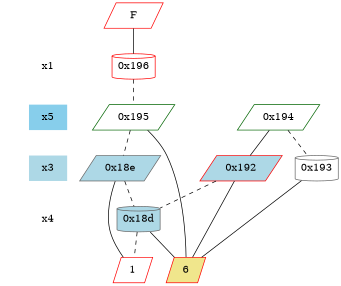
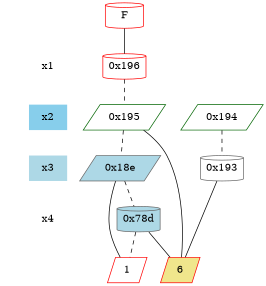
node "F": shape parallelogram -> cylinder
node "x5": label "x5" -> "x2"
node "0x192": removed
node "0x18d": label "0x18d" -> "0x78d"
